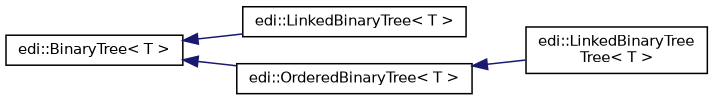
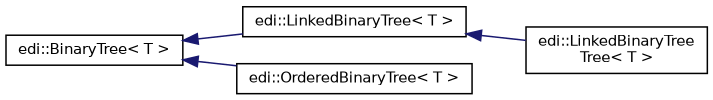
edge "edi::LinkedBinaryTree Tree< T >" -> "edi::OrderedBinaryTree< T >": now "edi::LinkedBinaryTree Tree< T >" -> "edi::LinkedBinaryTree< T >"
